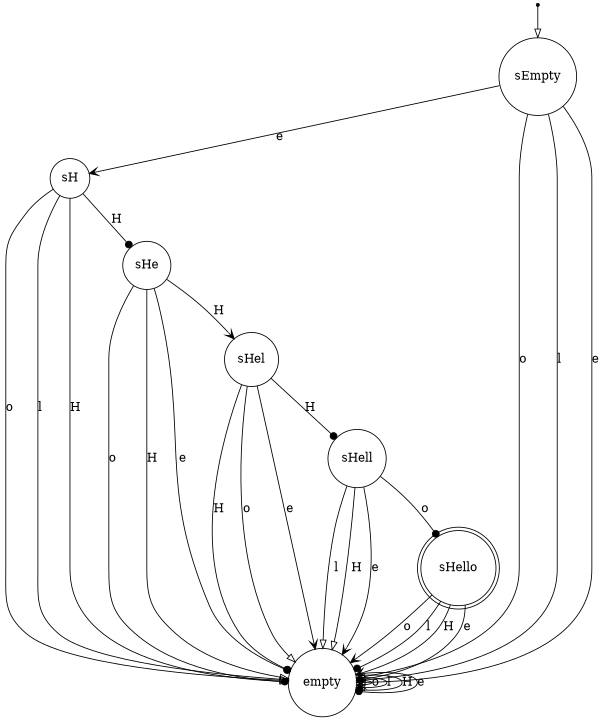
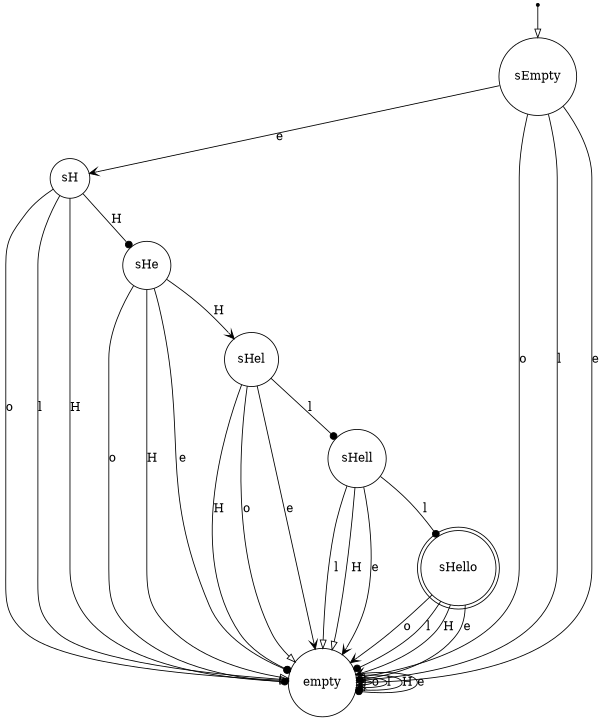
edge "sHel" -> "sHell": label "H" -> "l"
edge "sHell" -> "sHello": label "o" -> "l"
